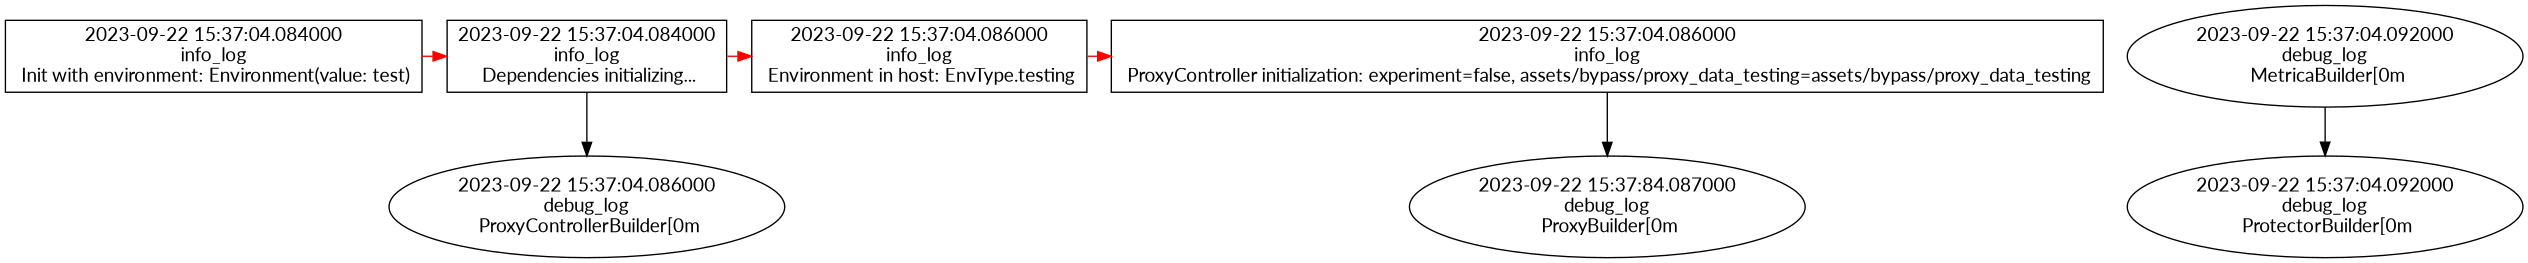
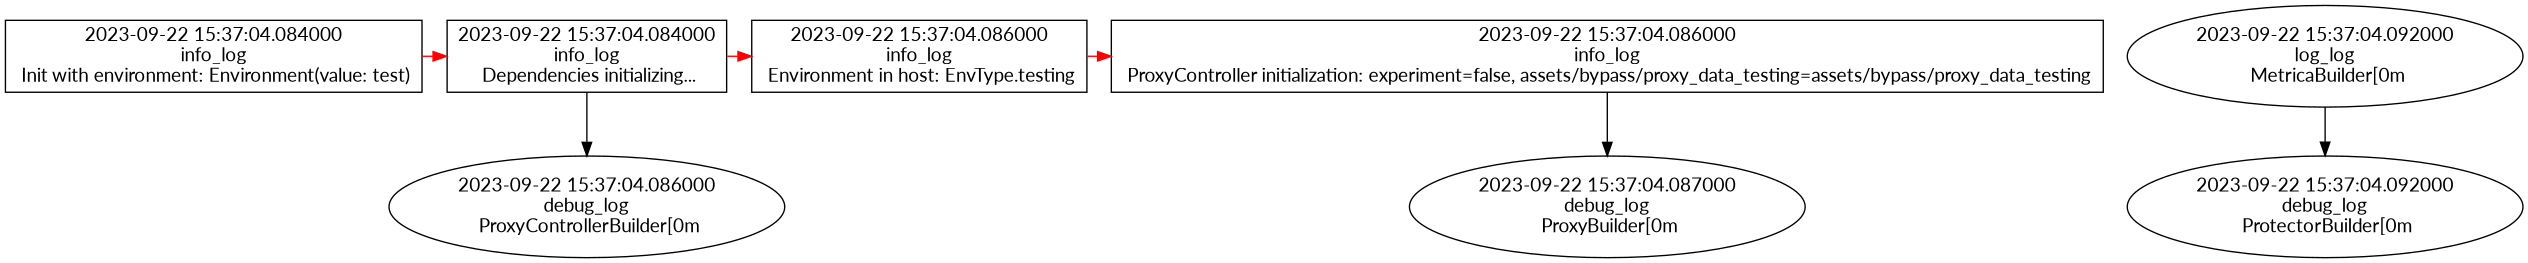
node "2023-09-22 15:37:04.092000 debug_log MetricaBuilder[0m": label "2023-09-22 15:37:04.092000 debug_log MetricaBuilder[0m" -> "2023-09-22 15:37:04.092000 log_log MetricaBuilder[0m"
node "2023-09-22 15:37:84.087000 debug_log ProxyBuilder[0m": label "2023-09-22 15:37:84.087000 debug_log ProxyBuilder[0m" -> "2023-09-22 15:37:04.087000 debug_log ProxyBuilder[0m"
